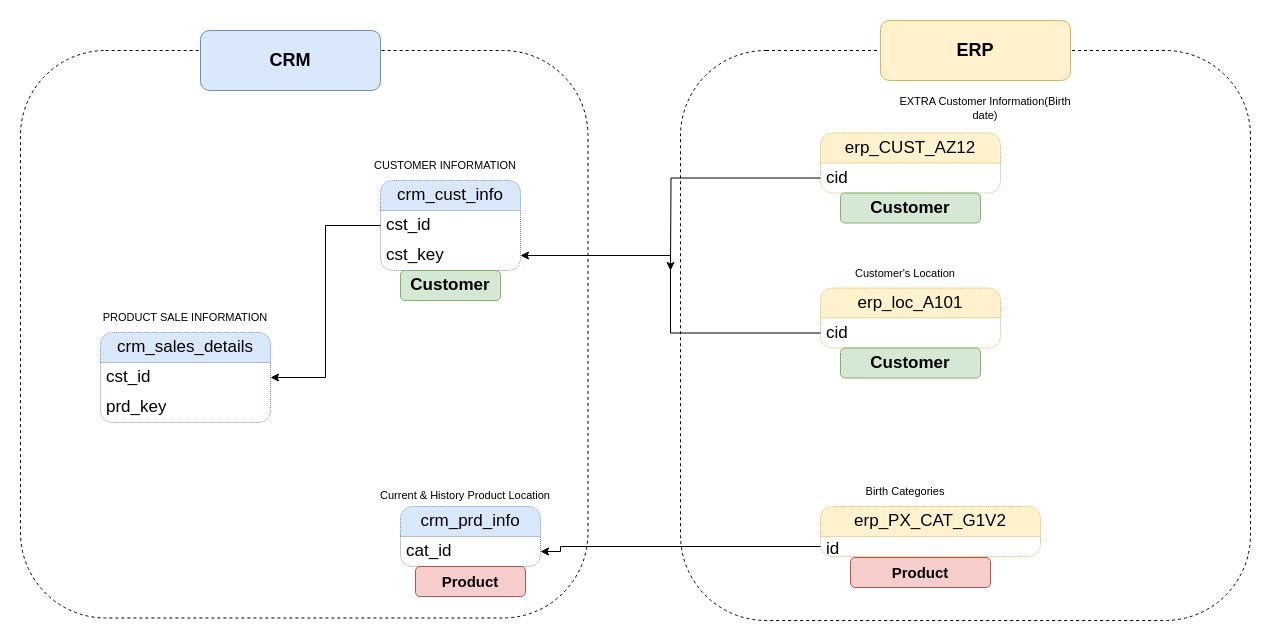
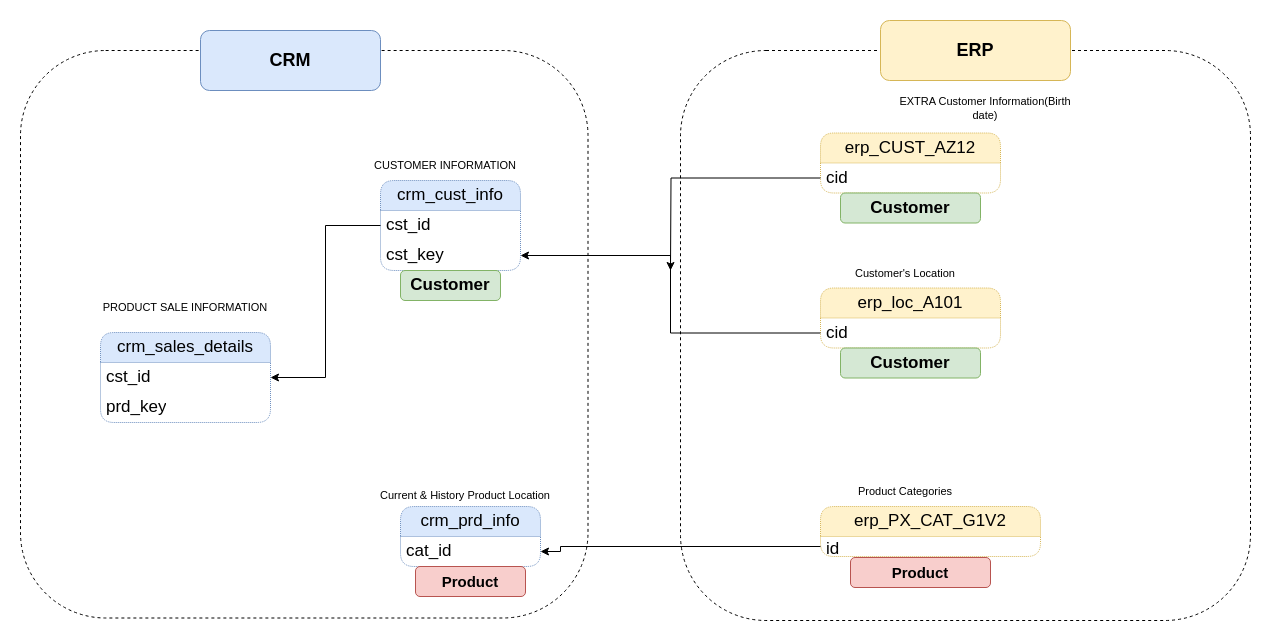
node "PRODUCT SALE INFORMATION": moved (186, 318) -> (186, 308)
node "Birth Categories": label "Birth Categories" -> "Product Categories"
